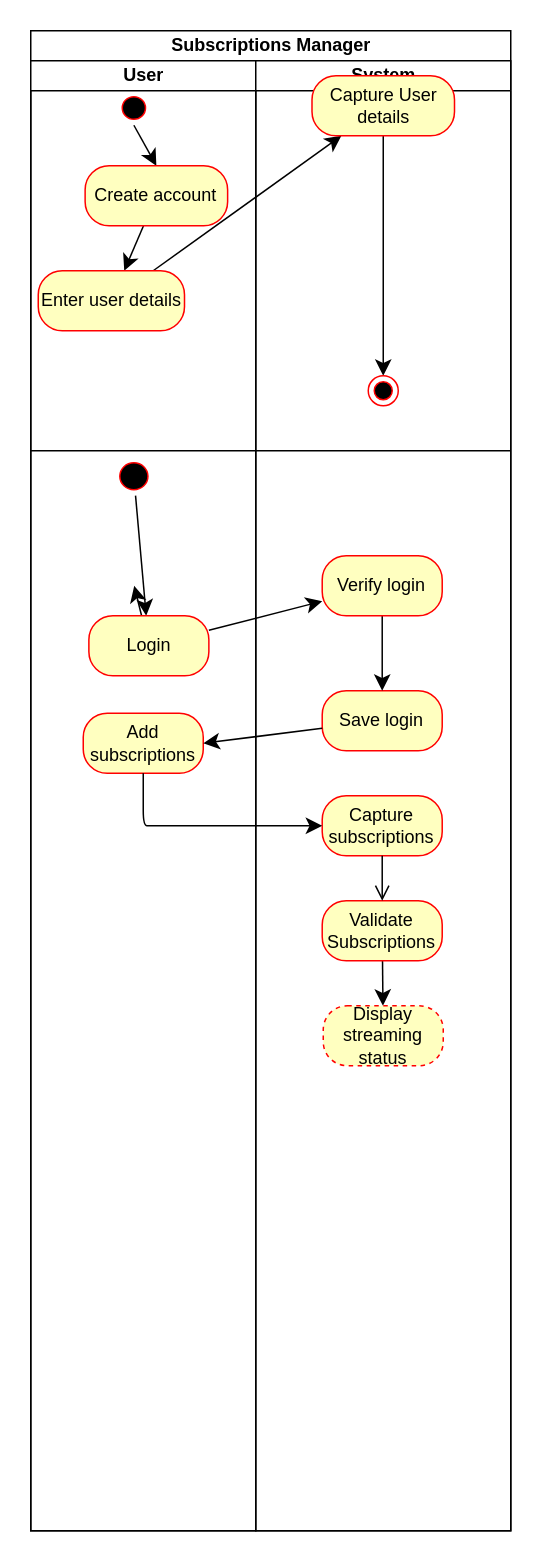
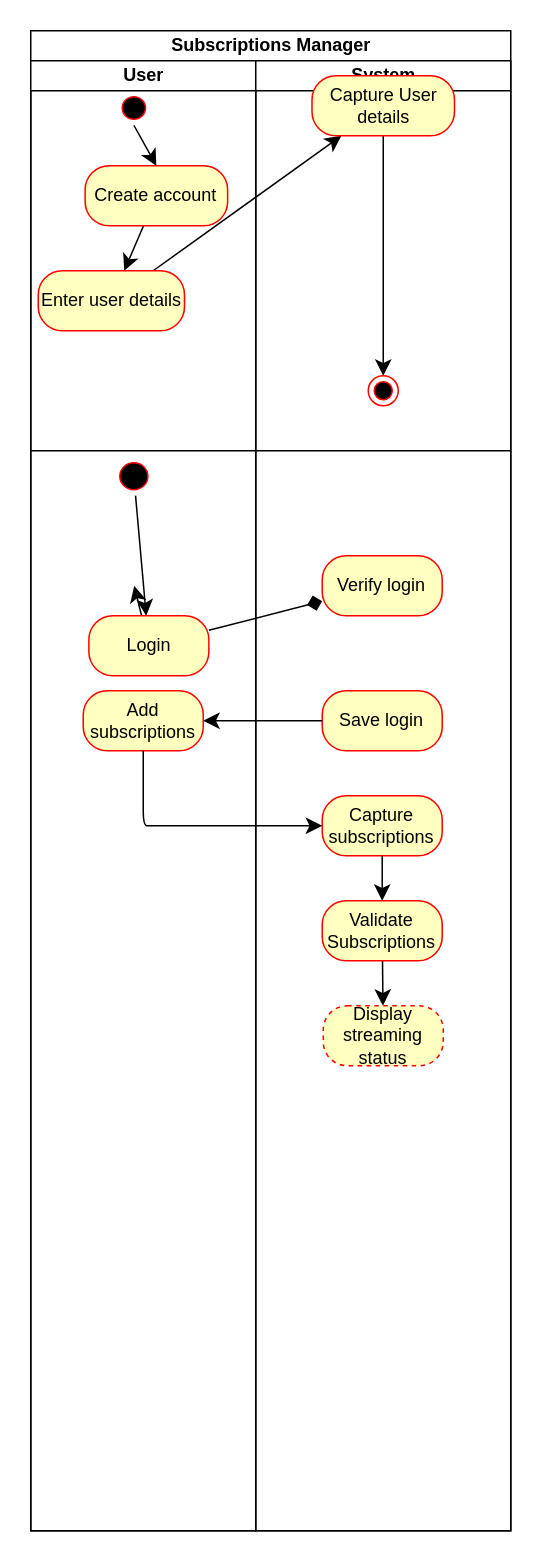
edge "Login" -> "Verify login": arrowhead classic -> diamond
edge "Verify login" -> "Save login": removed
node "Add subscriptions": moved (143, 743) -> (143, 721)
edge "Capture subscriptions" -> "Validate Subscriptions": arrowhead open -> classic
